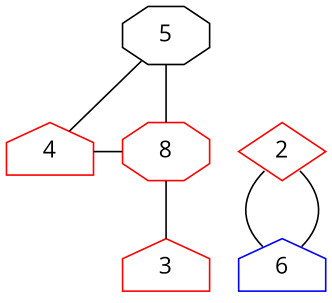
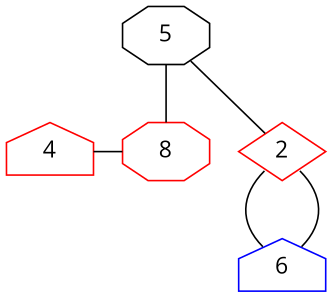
edge "5" -- "4": now "5" -- "2"
node "3": removed
